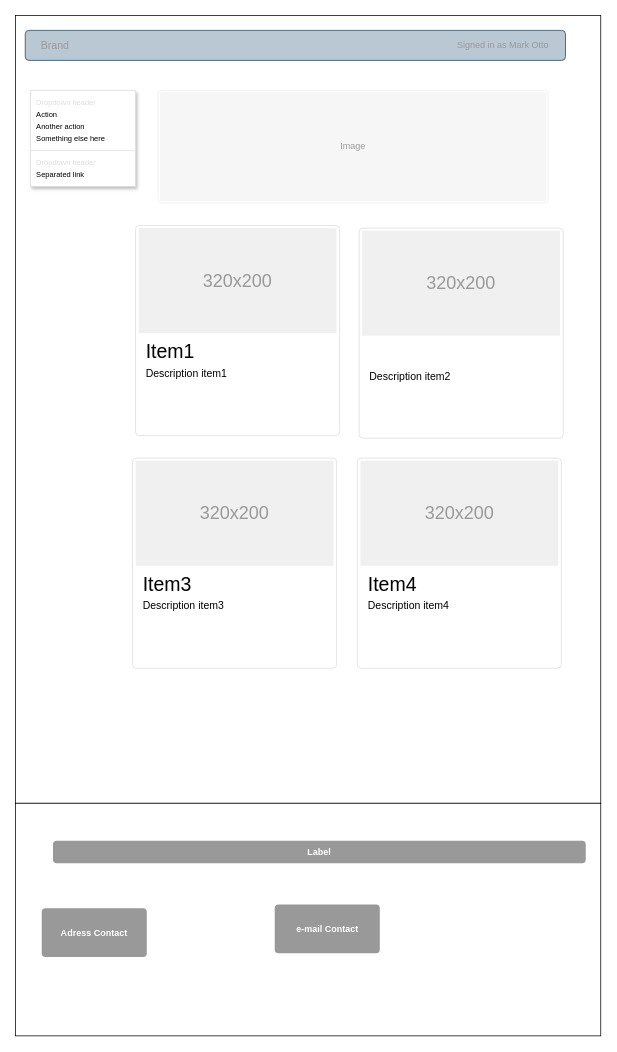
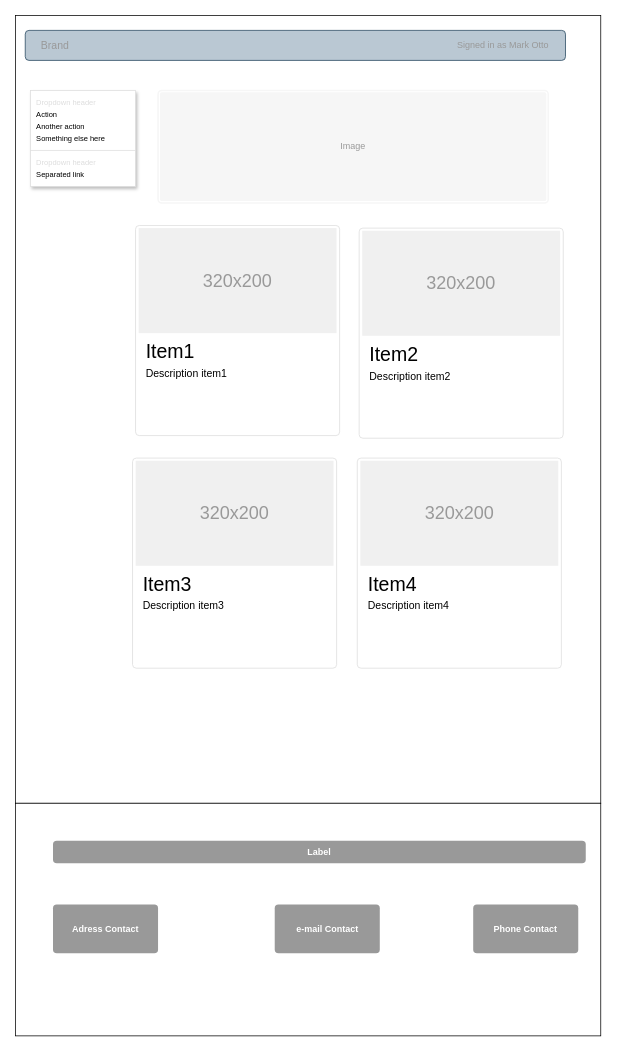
node "Item2": added
node "Phone Contact": added
node "Adress Contact": moved (94, 932) -> (105, 929)
